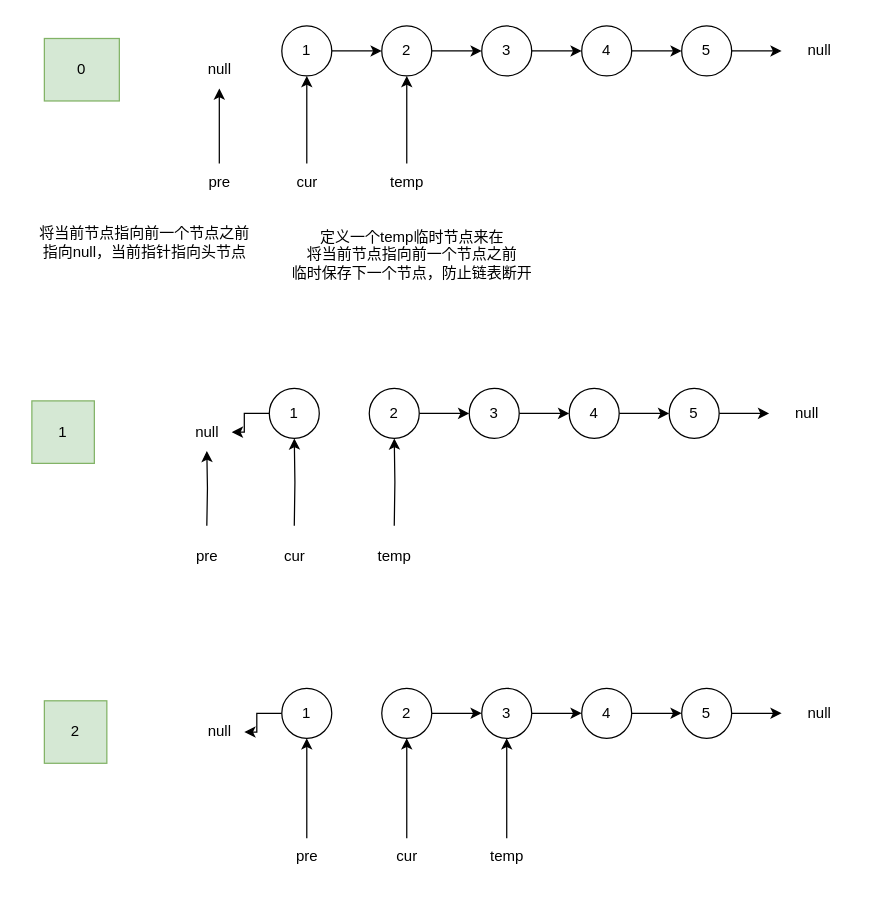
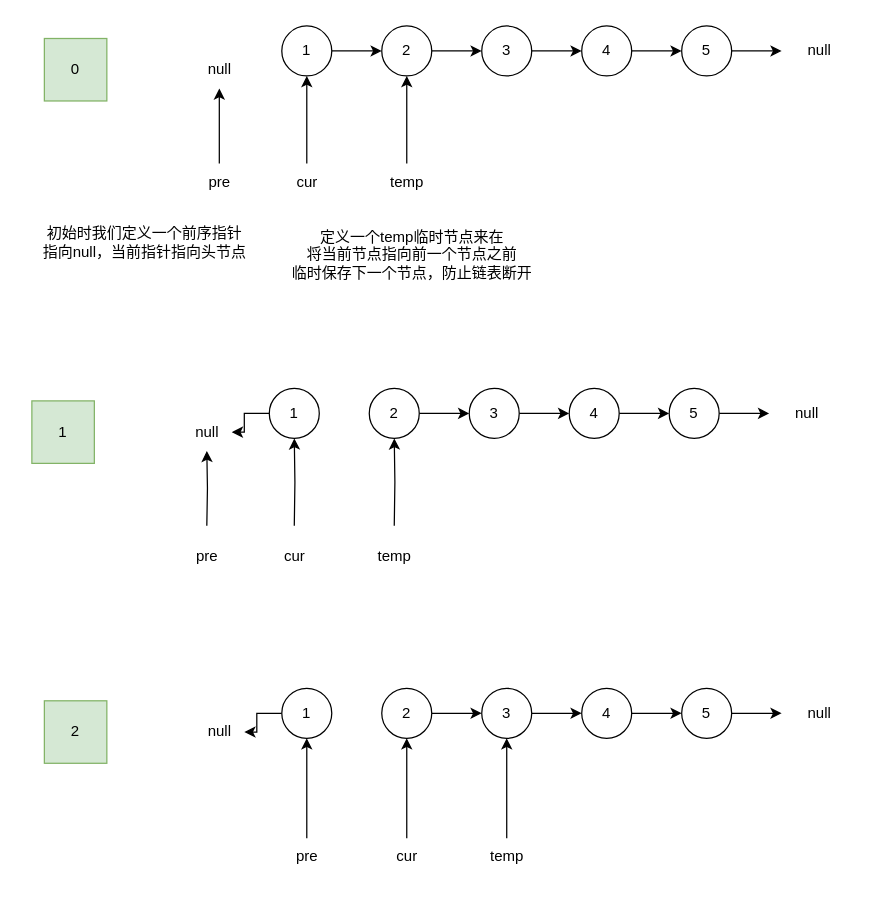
node "0": size 75x63 -> 63x63
node "将当前节点指向前一个节点之前 指向null，当前指针指向头节点": label "将当前节点指向前一个节点之前 指向null，当前指针指向头节点" -> "初始时我们定义一个前序指针 指向null，当前指针指向头节点"
